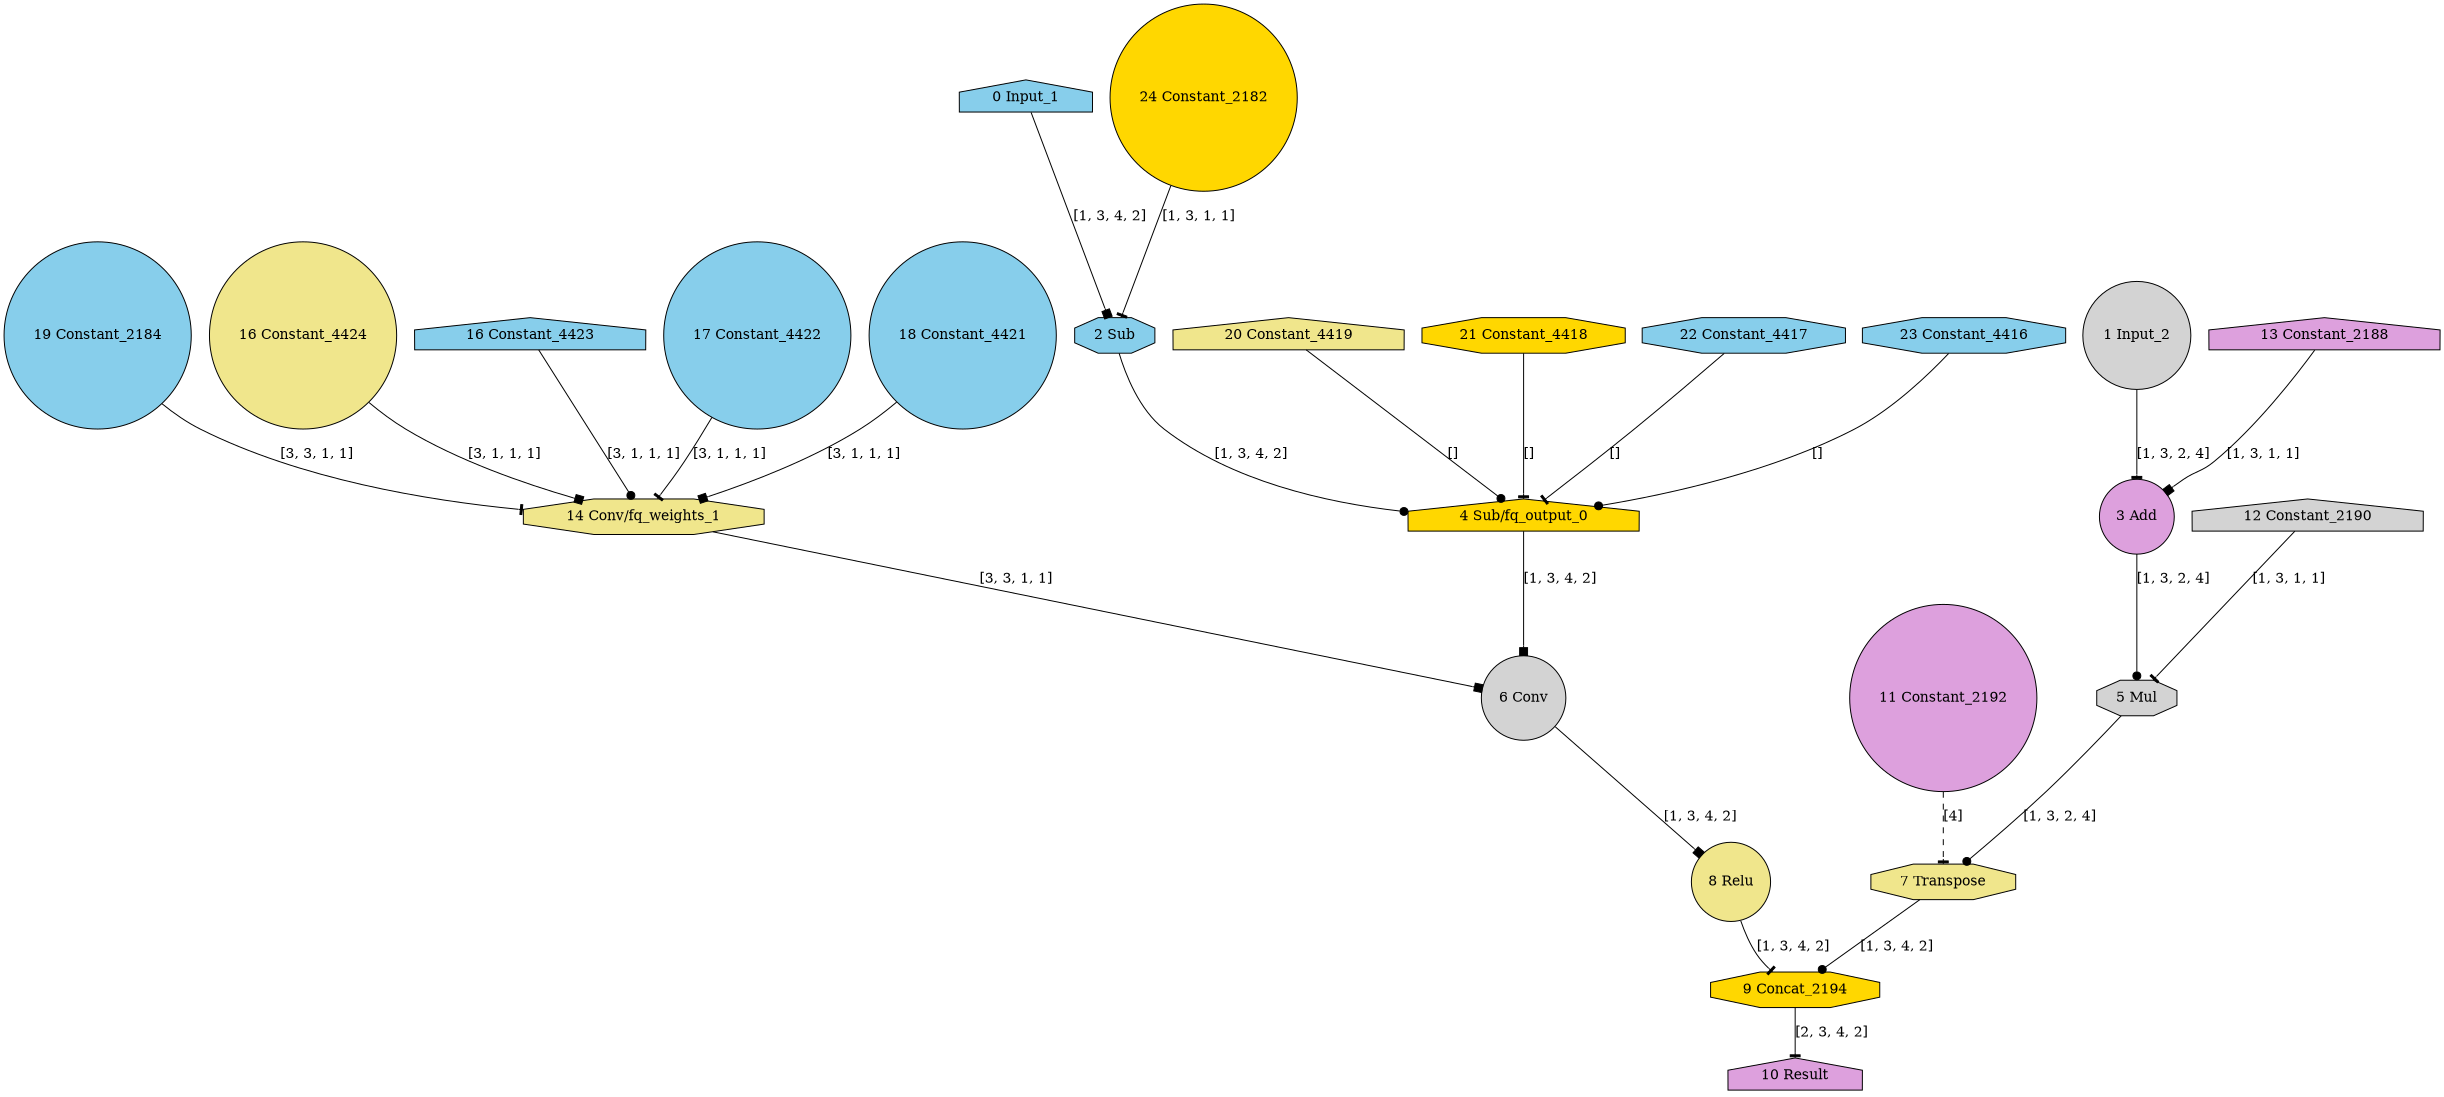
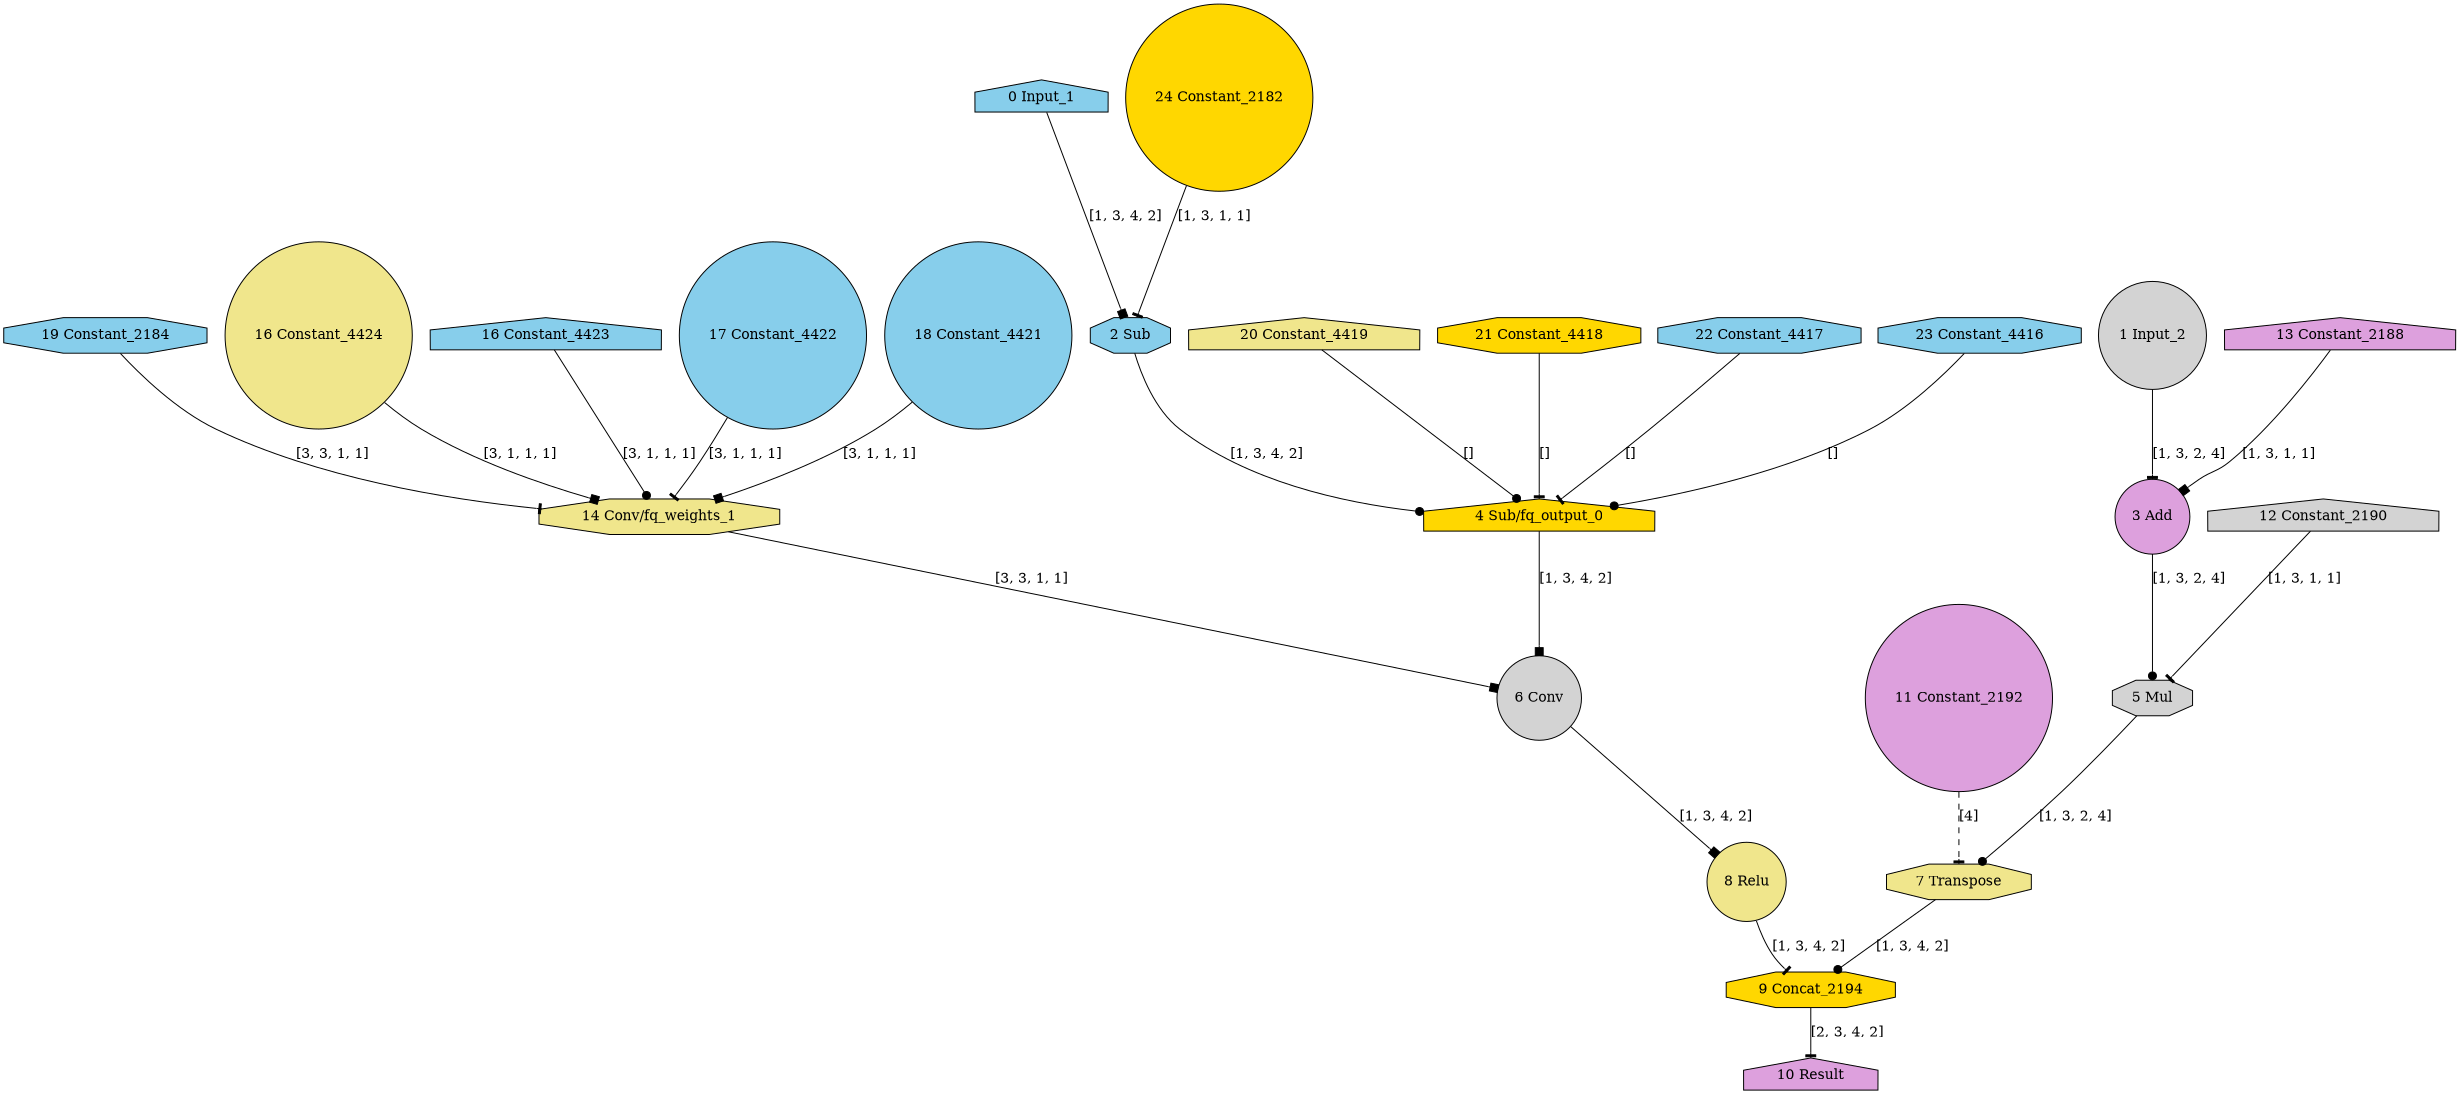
node "19 Constant_2184": shape circle -> octagon
